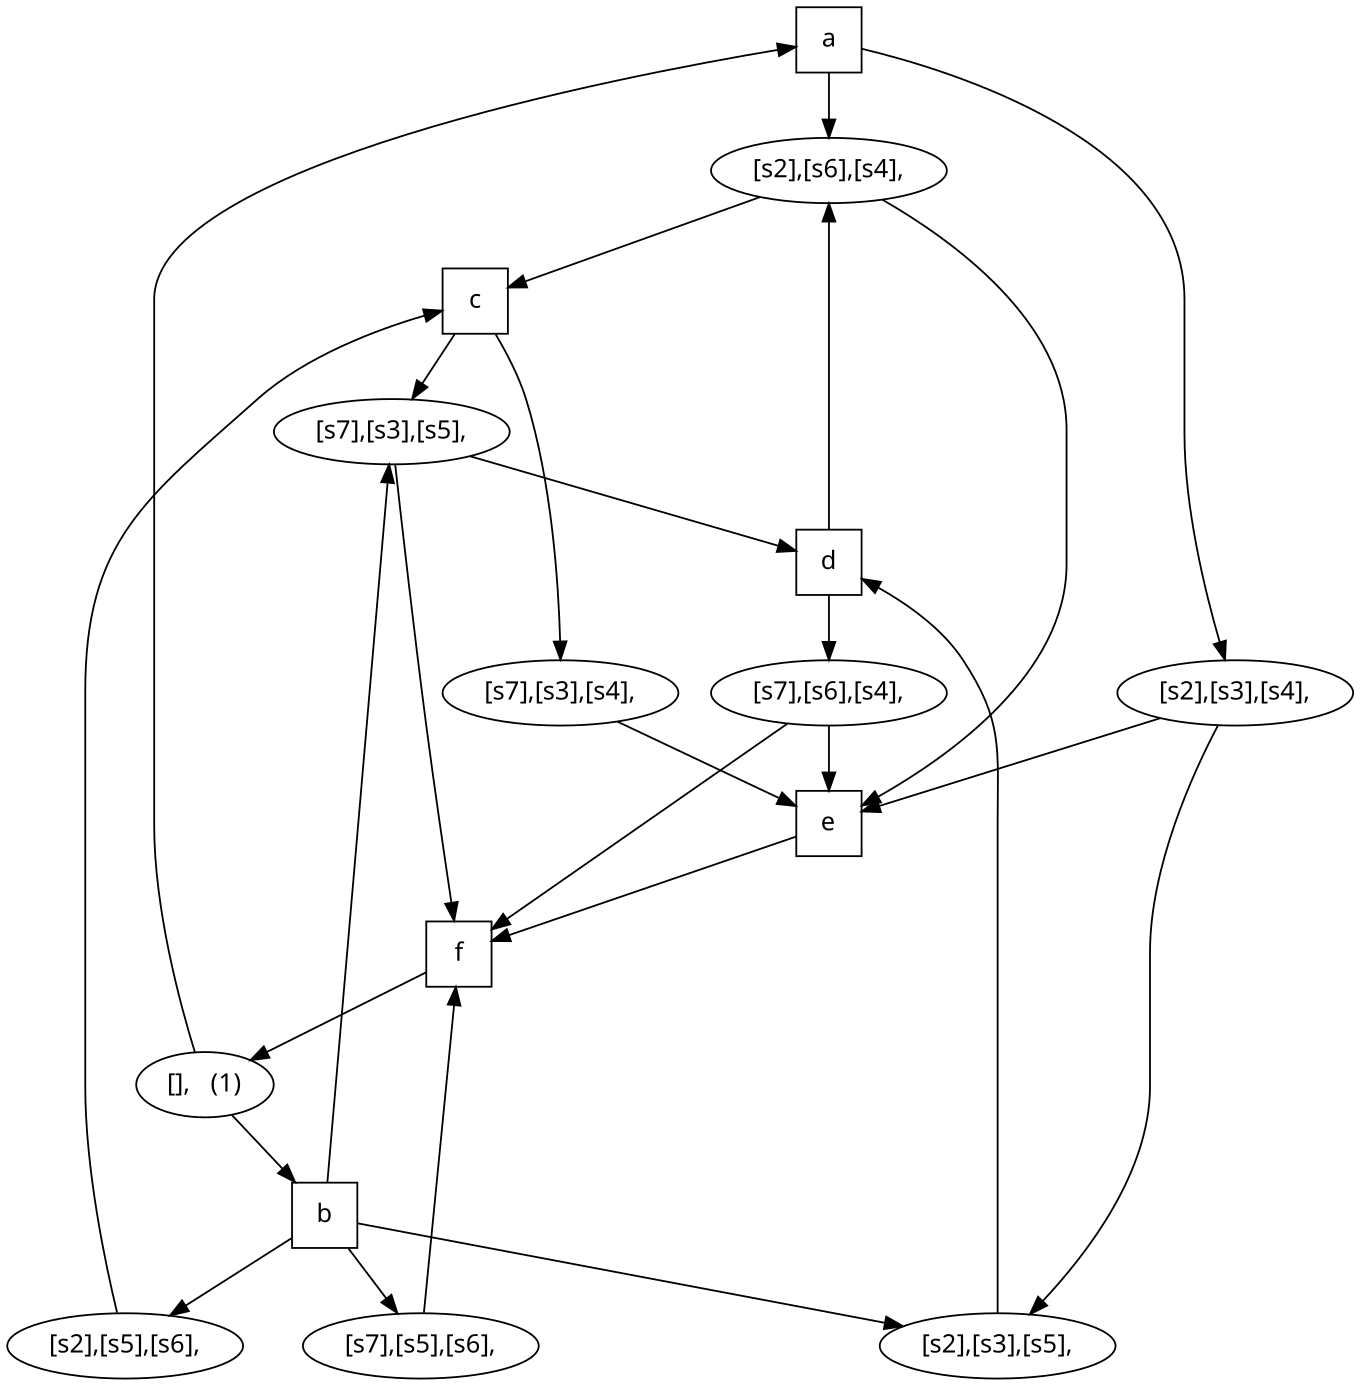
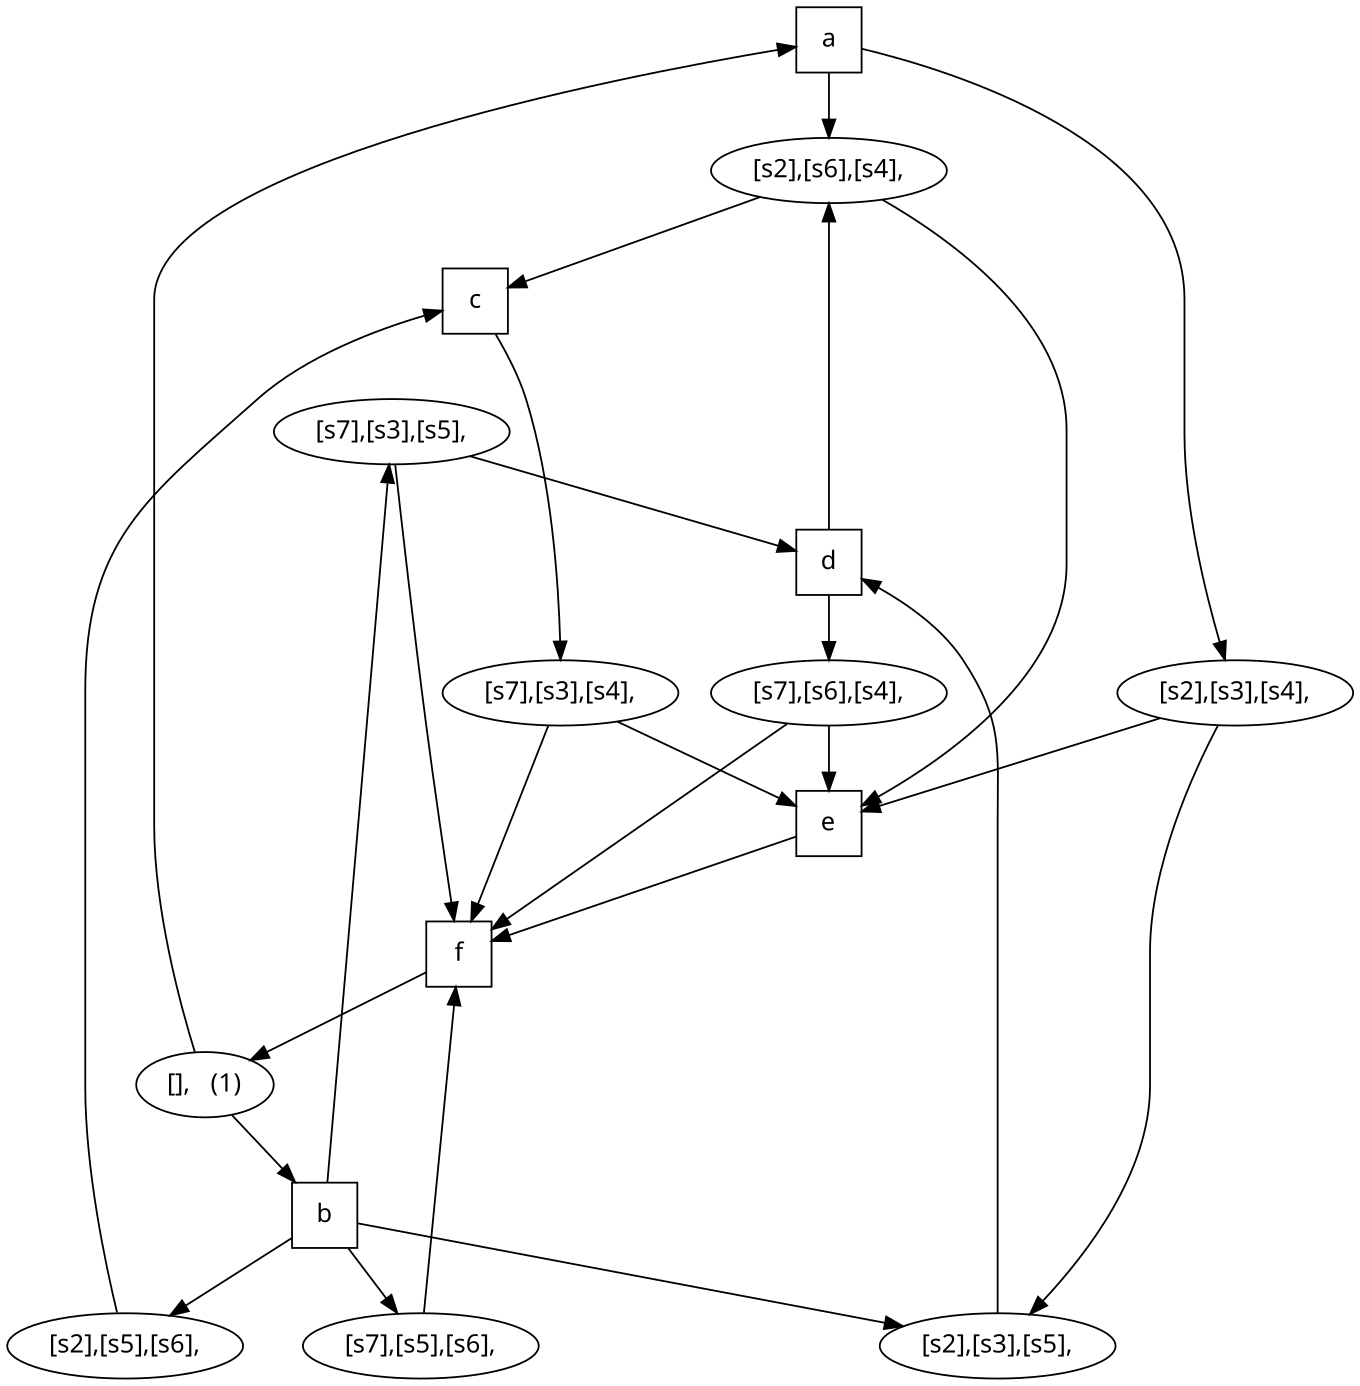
edge "c" -> "[s7],[s3],[s5],": removed
edge "[s7],[s3],[s4]," -> "f": added
